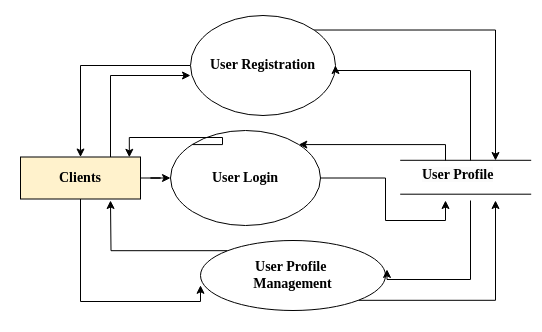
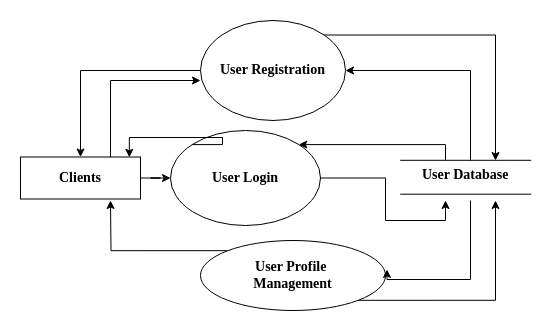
node "User Registration": moved (263, 66) -> (273, 71)
node "User Profile": label "User Profile" -> "User Database"
node "Clients": fillcolor #fff2cc -> #ffffff
edge "Clients" -> "User Profile Management": removed
